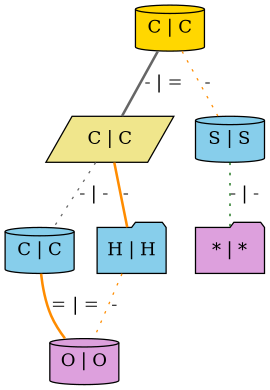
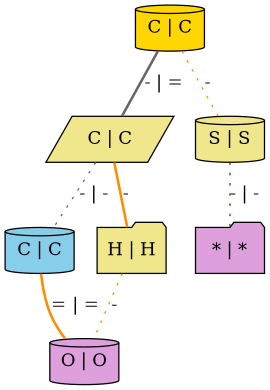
node "S | S": fillcolor skyblue -> khaki
node "H | H": fillcolor skyblue -> khaki
